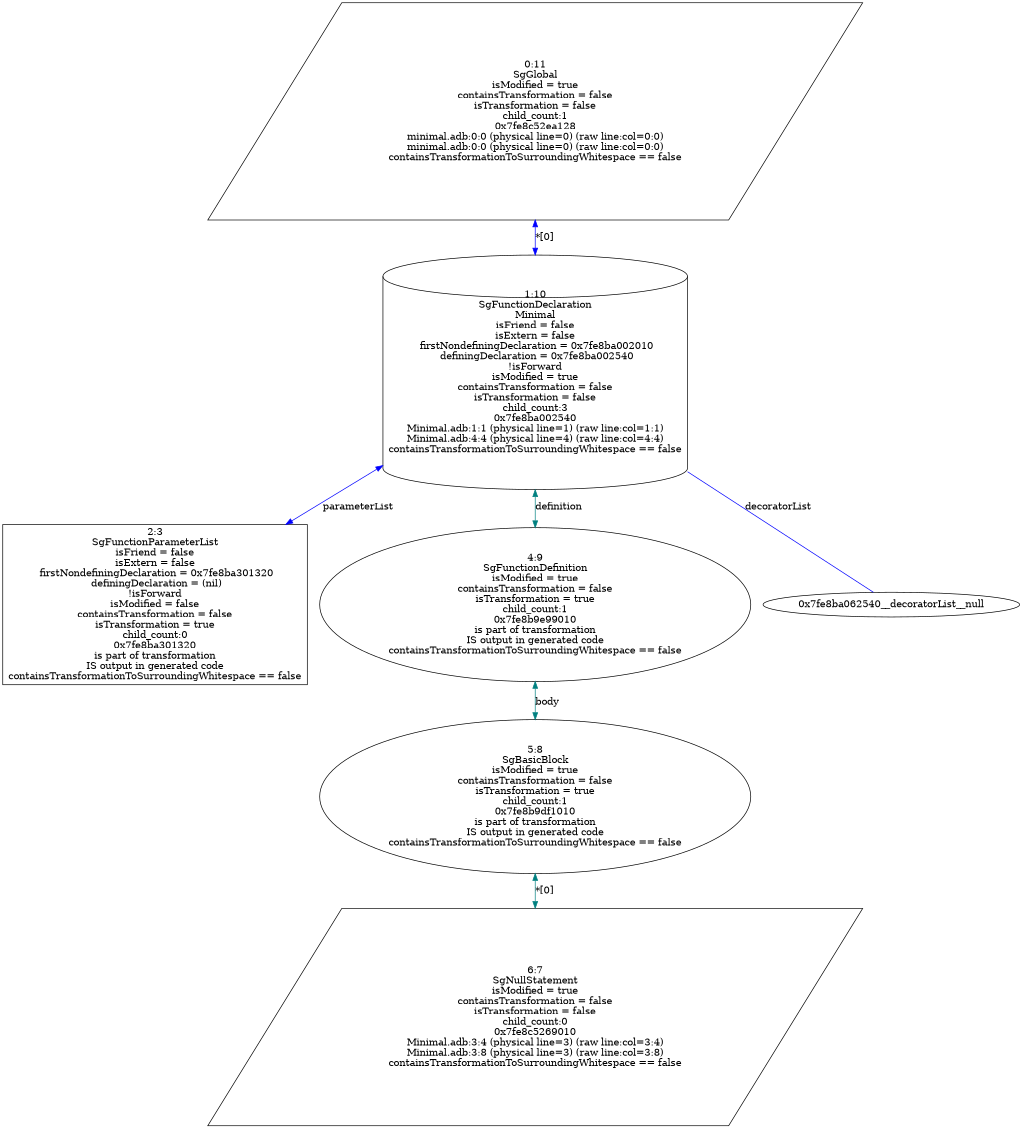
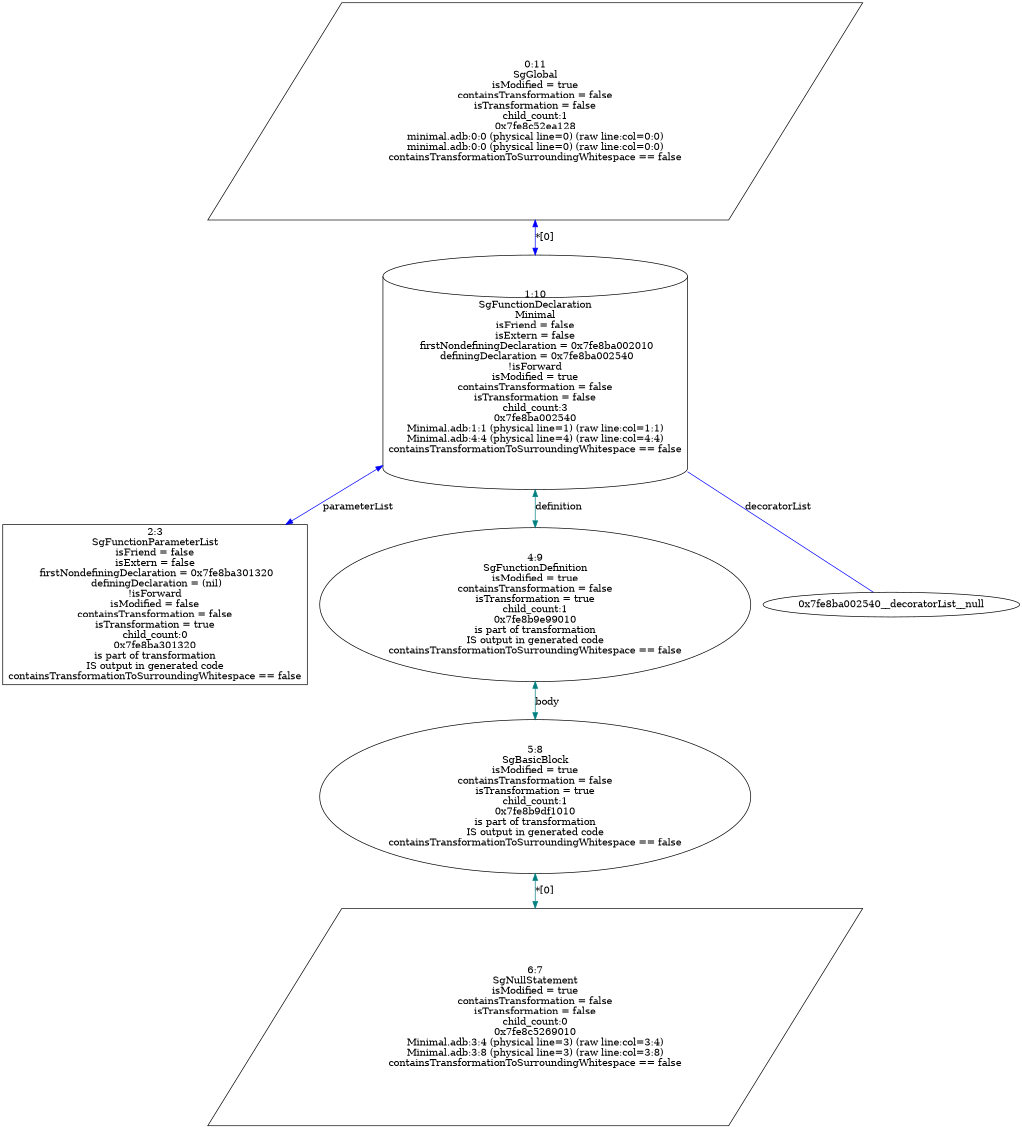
node "0x7fe8ba062540__decoratorList__null": label "0x7fe8ba062540__decoratorList__null" -> "0x7fe8ba002540__decoratorList__null"
